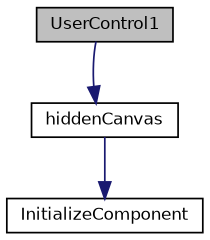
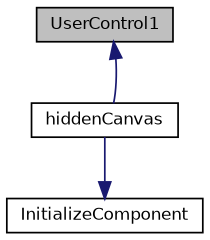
edge "UserControl1" -> "hiddenCanvas": reversed
